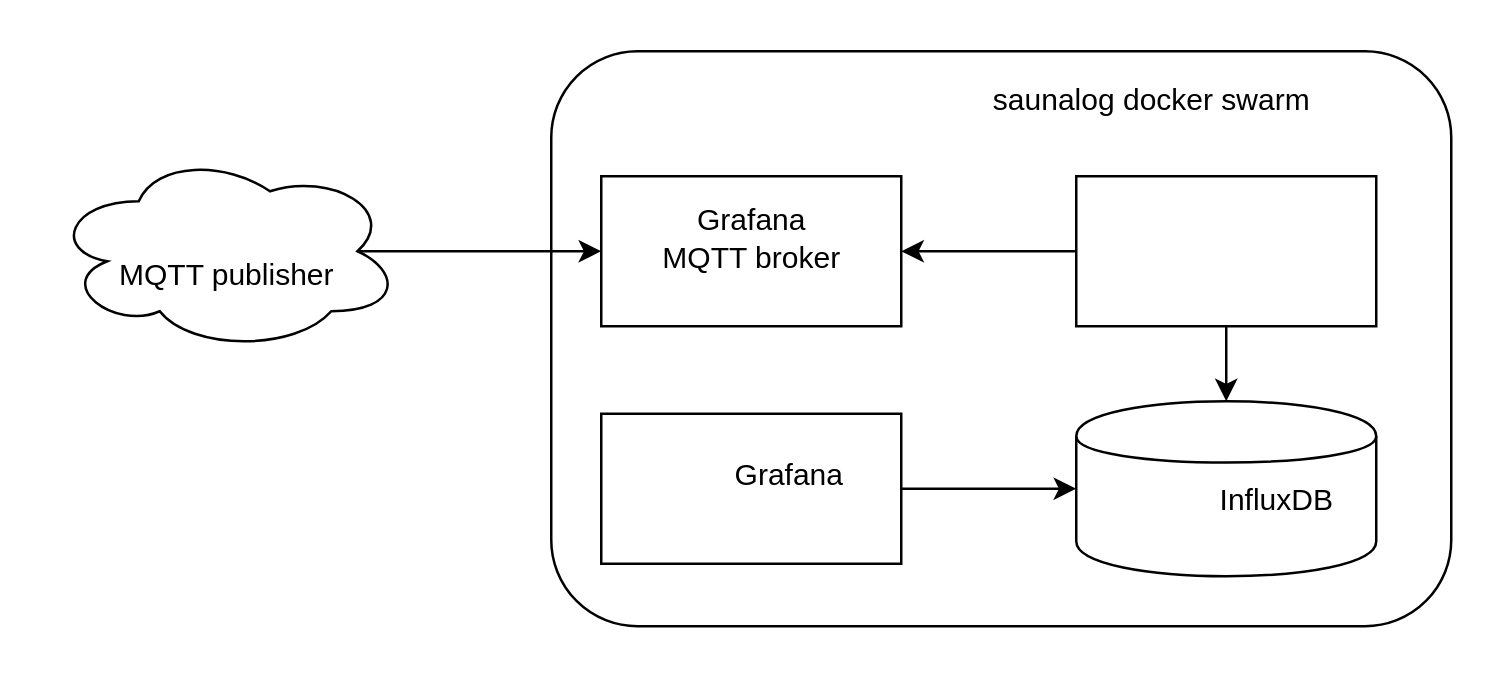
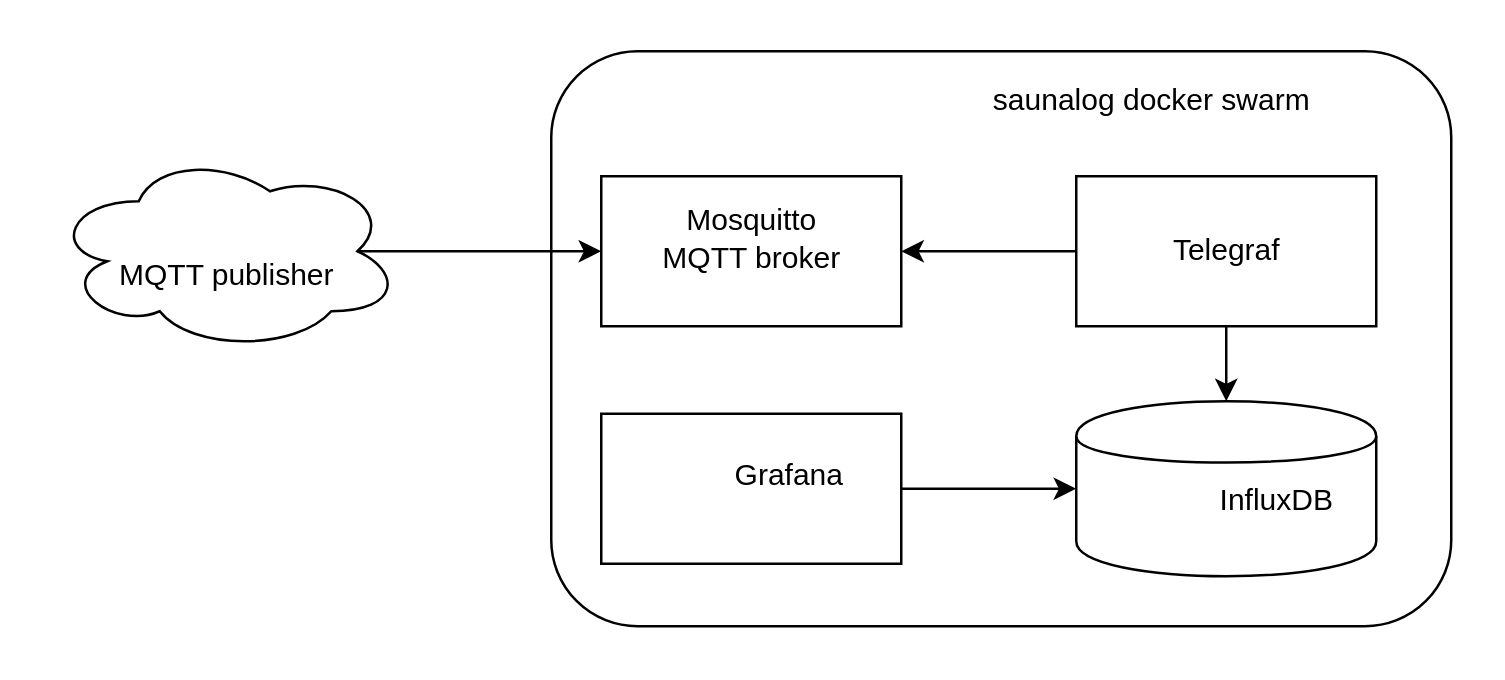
node "Grafana MQTT broker": label "Grafana MQTT broker" -> "Mosquitto MQTT broker"
node "Telegraf": added
